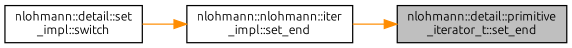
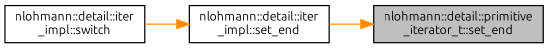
node "nlohmann::detail::set _impl::switch": label "nlohmann::detail::set _impl::switch" -> "nlohmann::detail::iter _impl::switch"
node "nlohmann::nlohmann::iter _impl::set_end": label "nlohmann::nlohmann::iter _impl::set_end" -> "nlohmann::detail::iter _impl::set_end"
